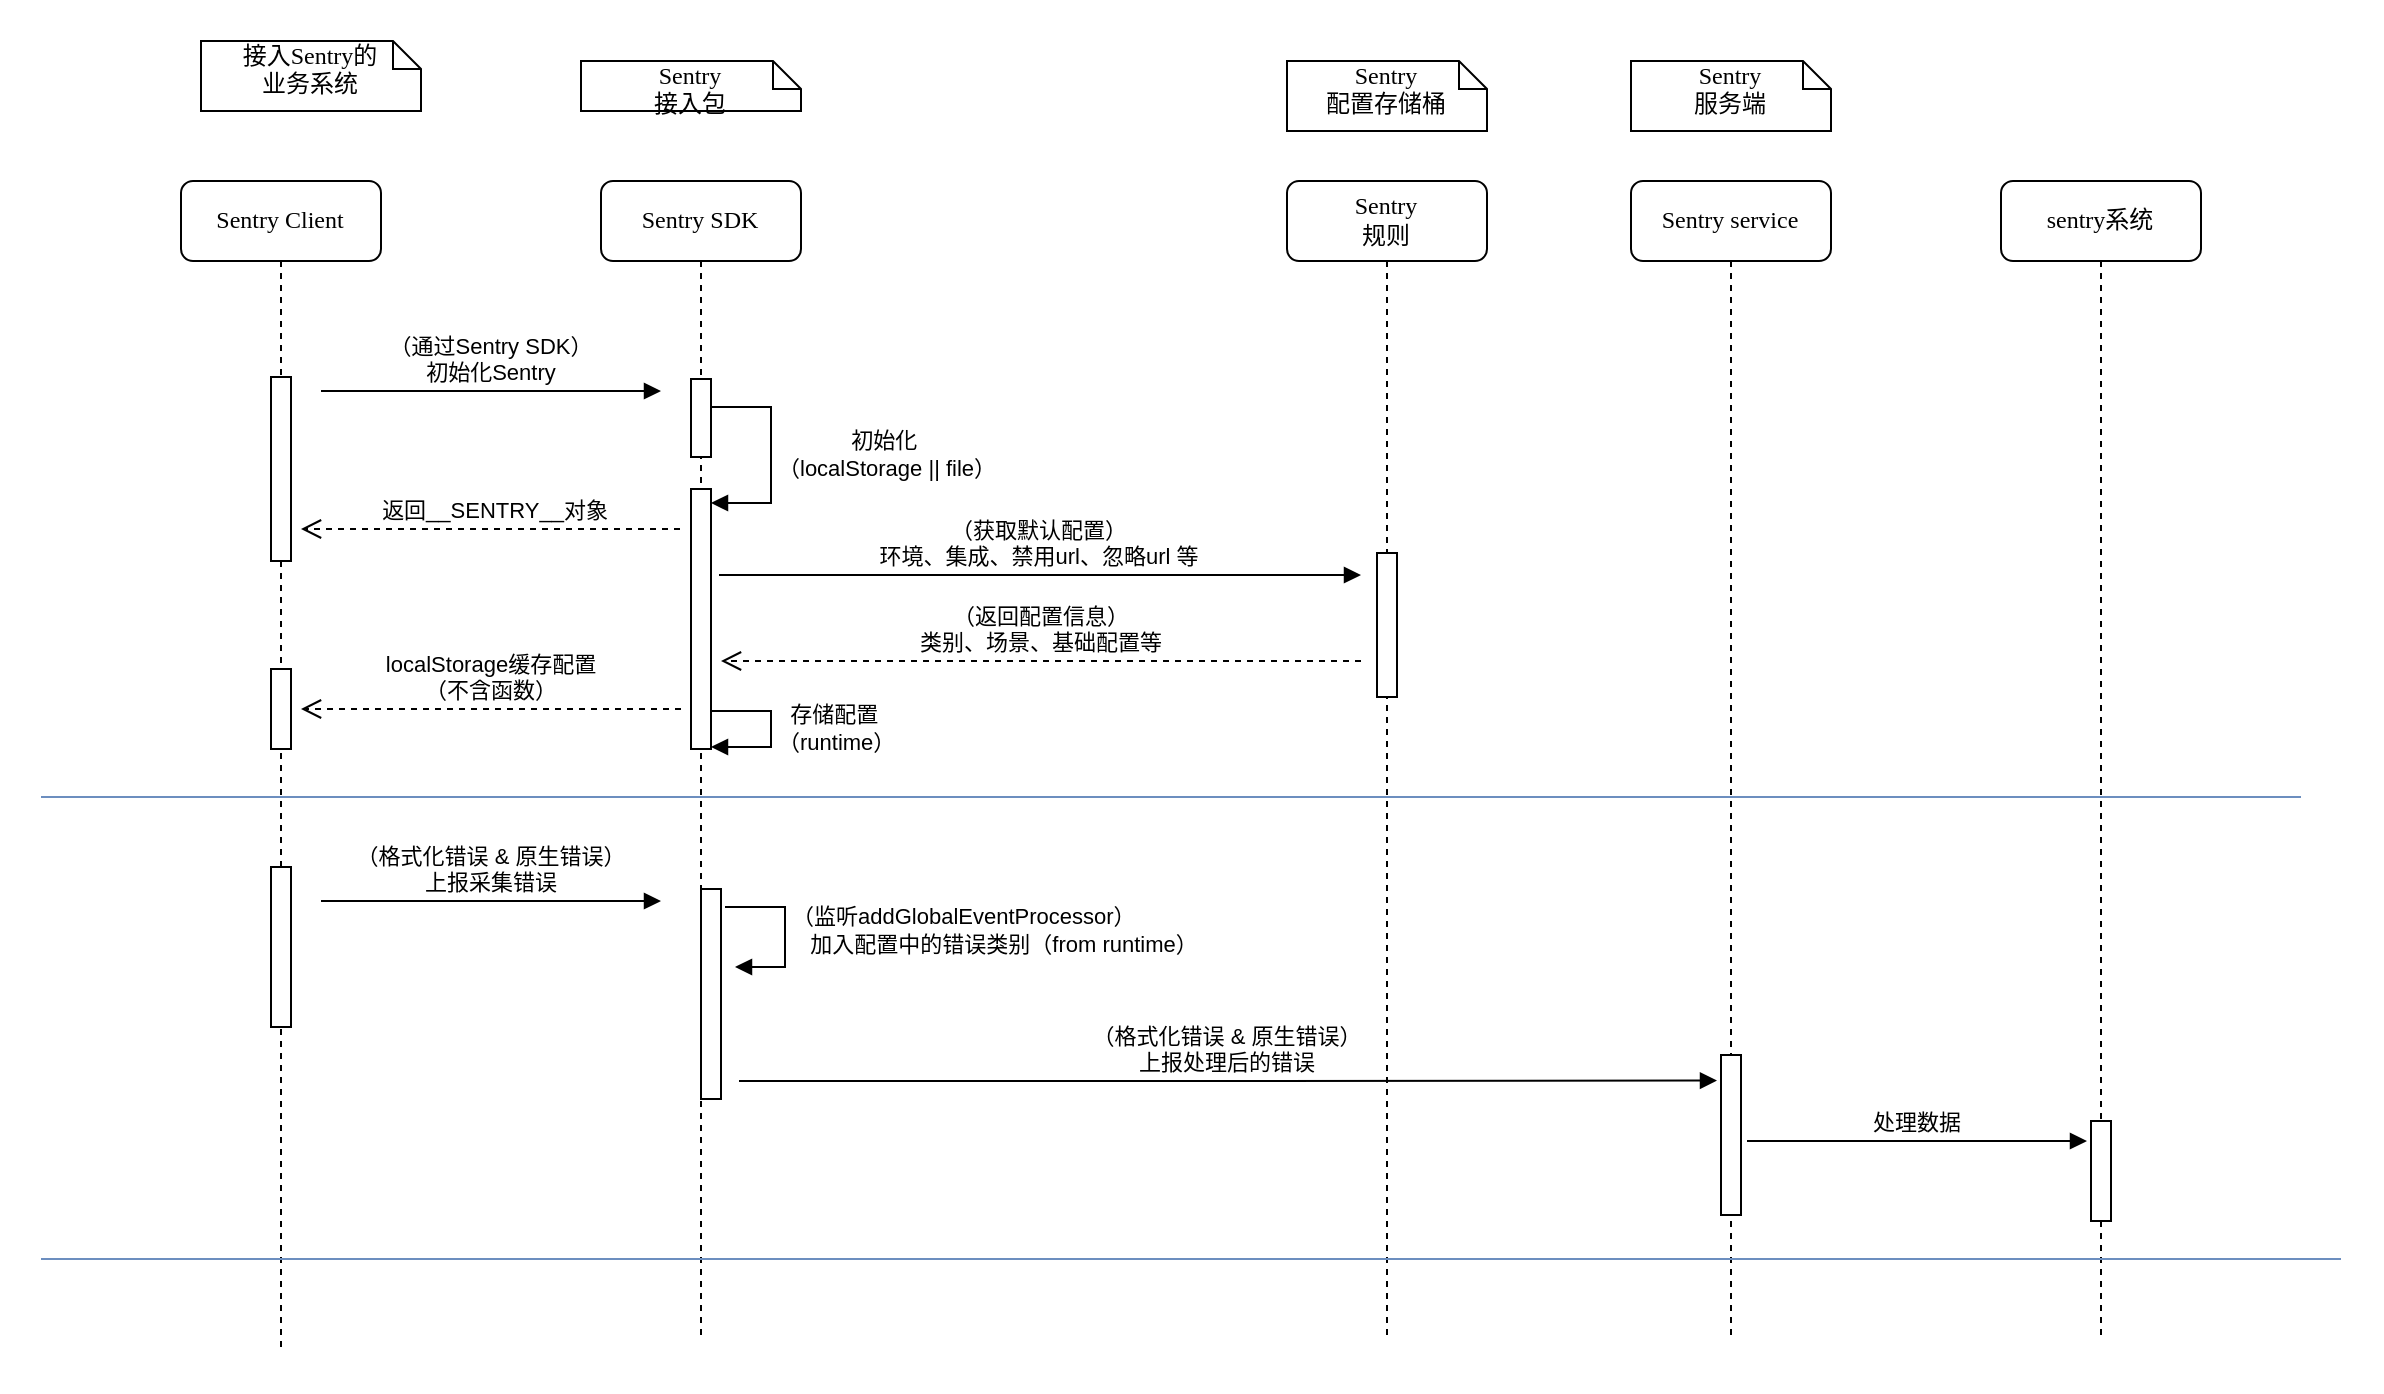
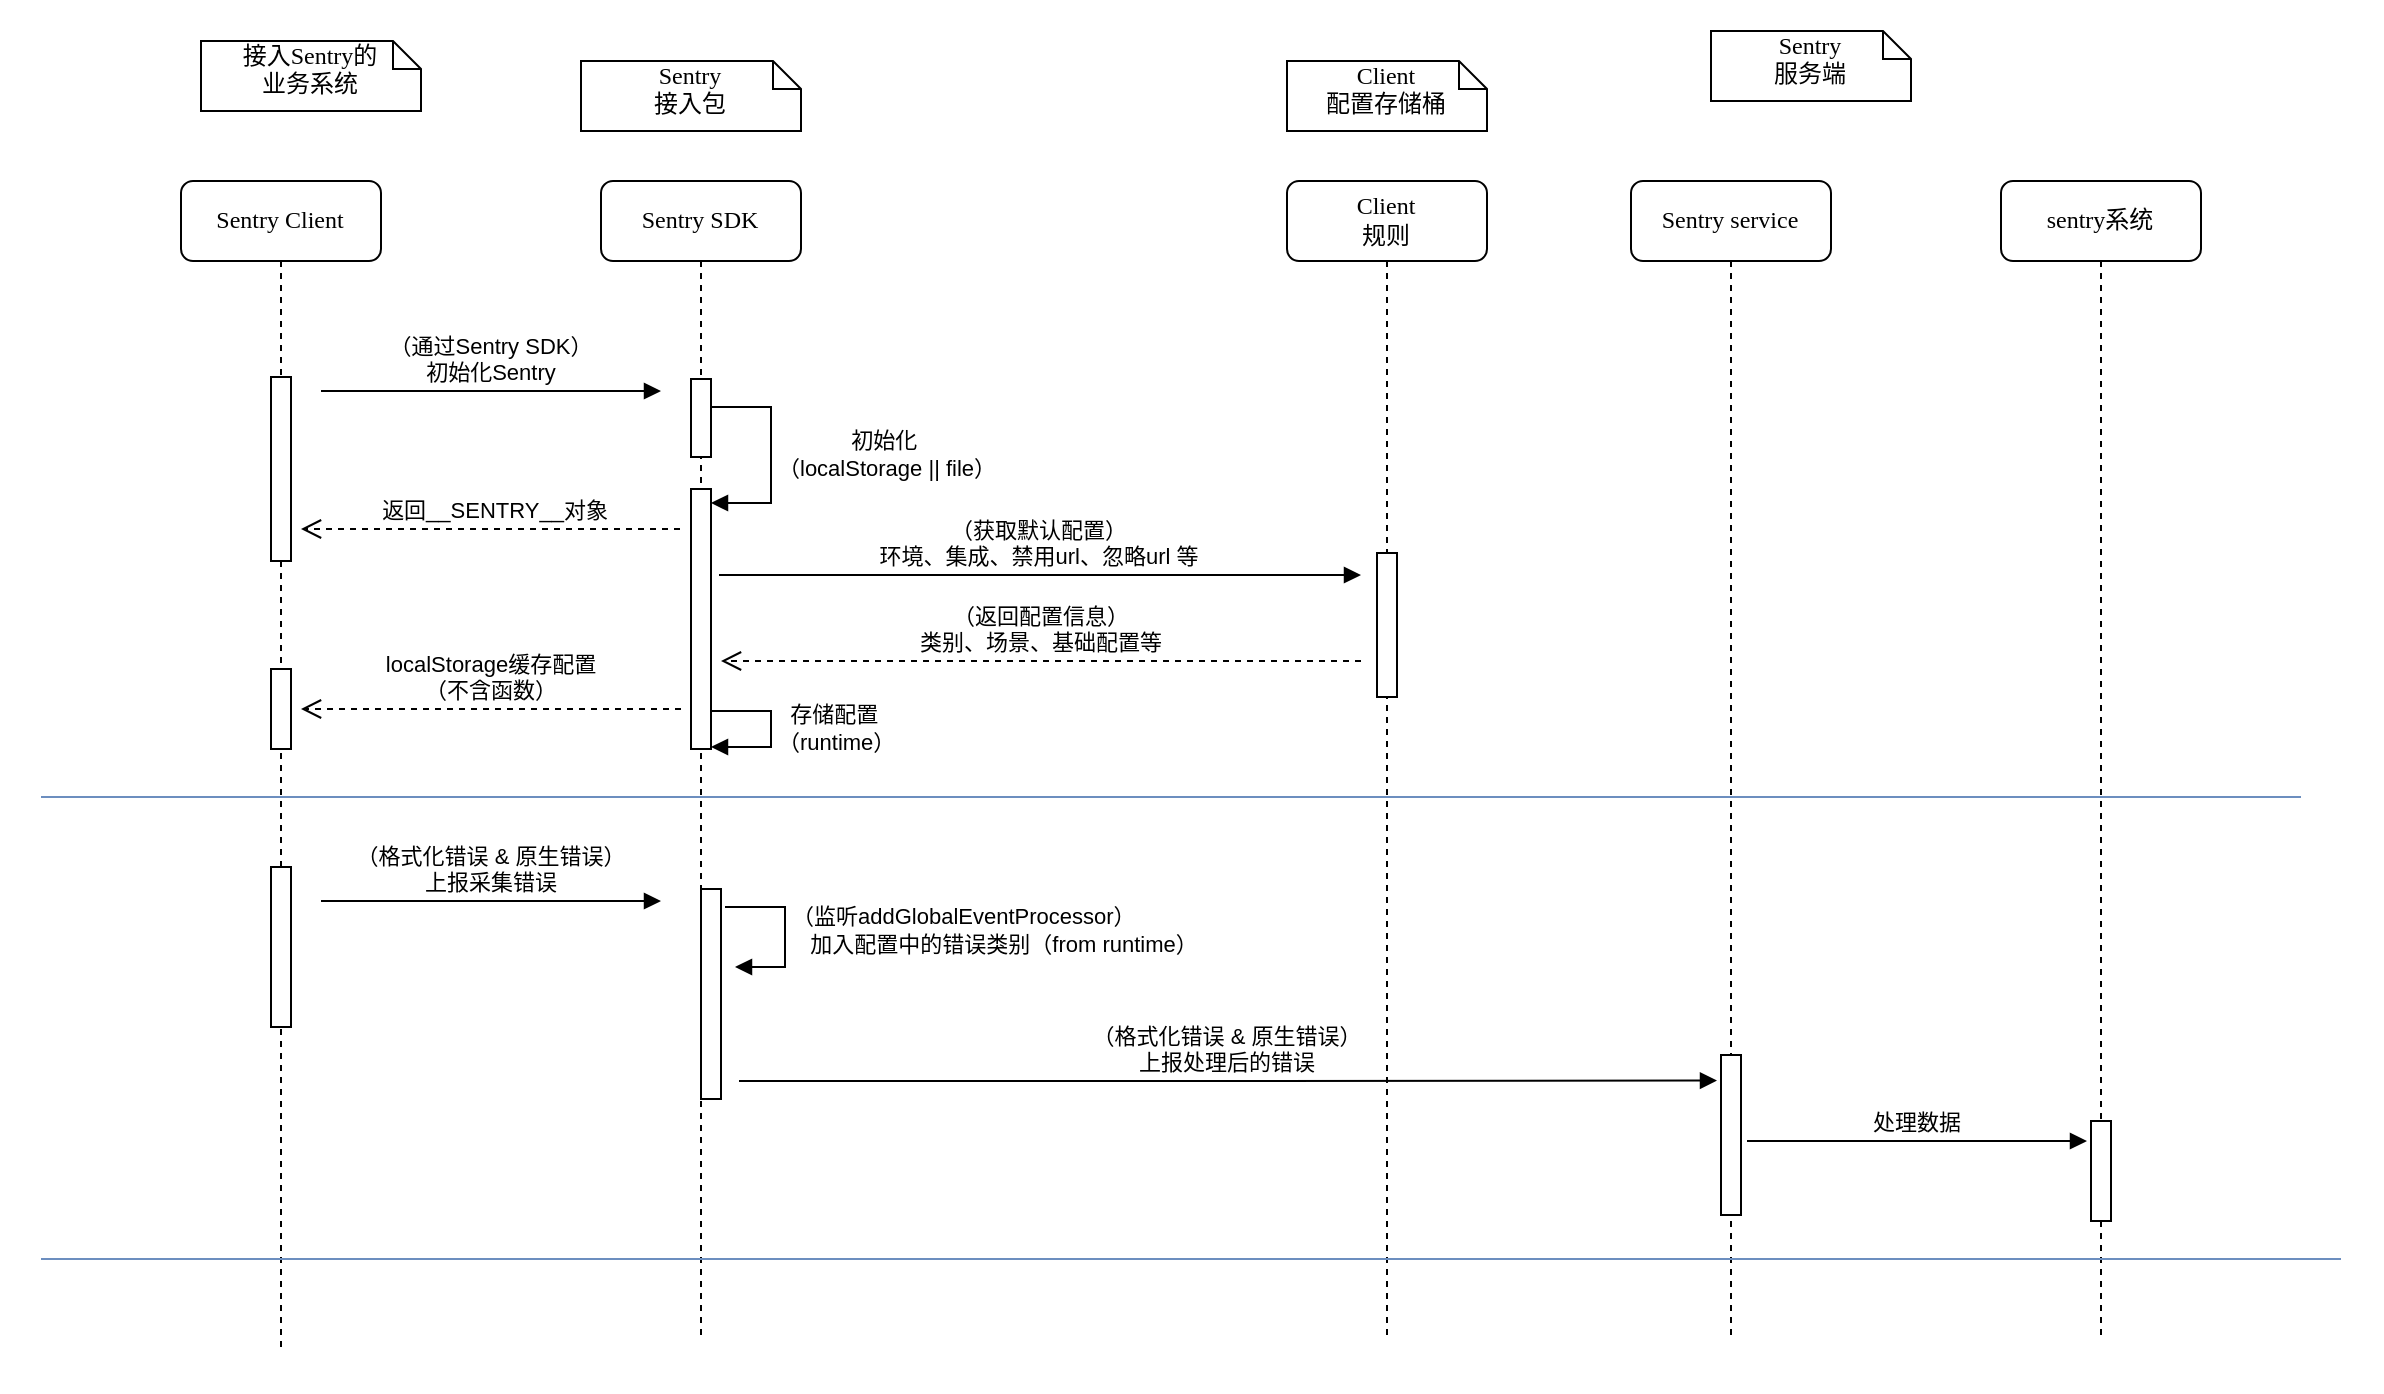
node "Sentry 接入包": size 220x50 -> 220x70
node "Sentry配置存储桶": label "Sentry配置存储桶" -> "Client配置存储桶"
node "Sentry 服务端": moved (1731, 96) -> (1811, 66)
node "Sentry 规则": label "Sentry 规则" -> "Client 规则"
